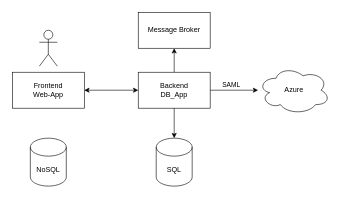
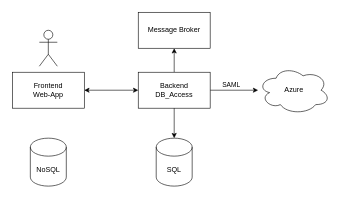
node "Backend DB_App": label "Backend DB_App" -> "Backend DB_Access"
